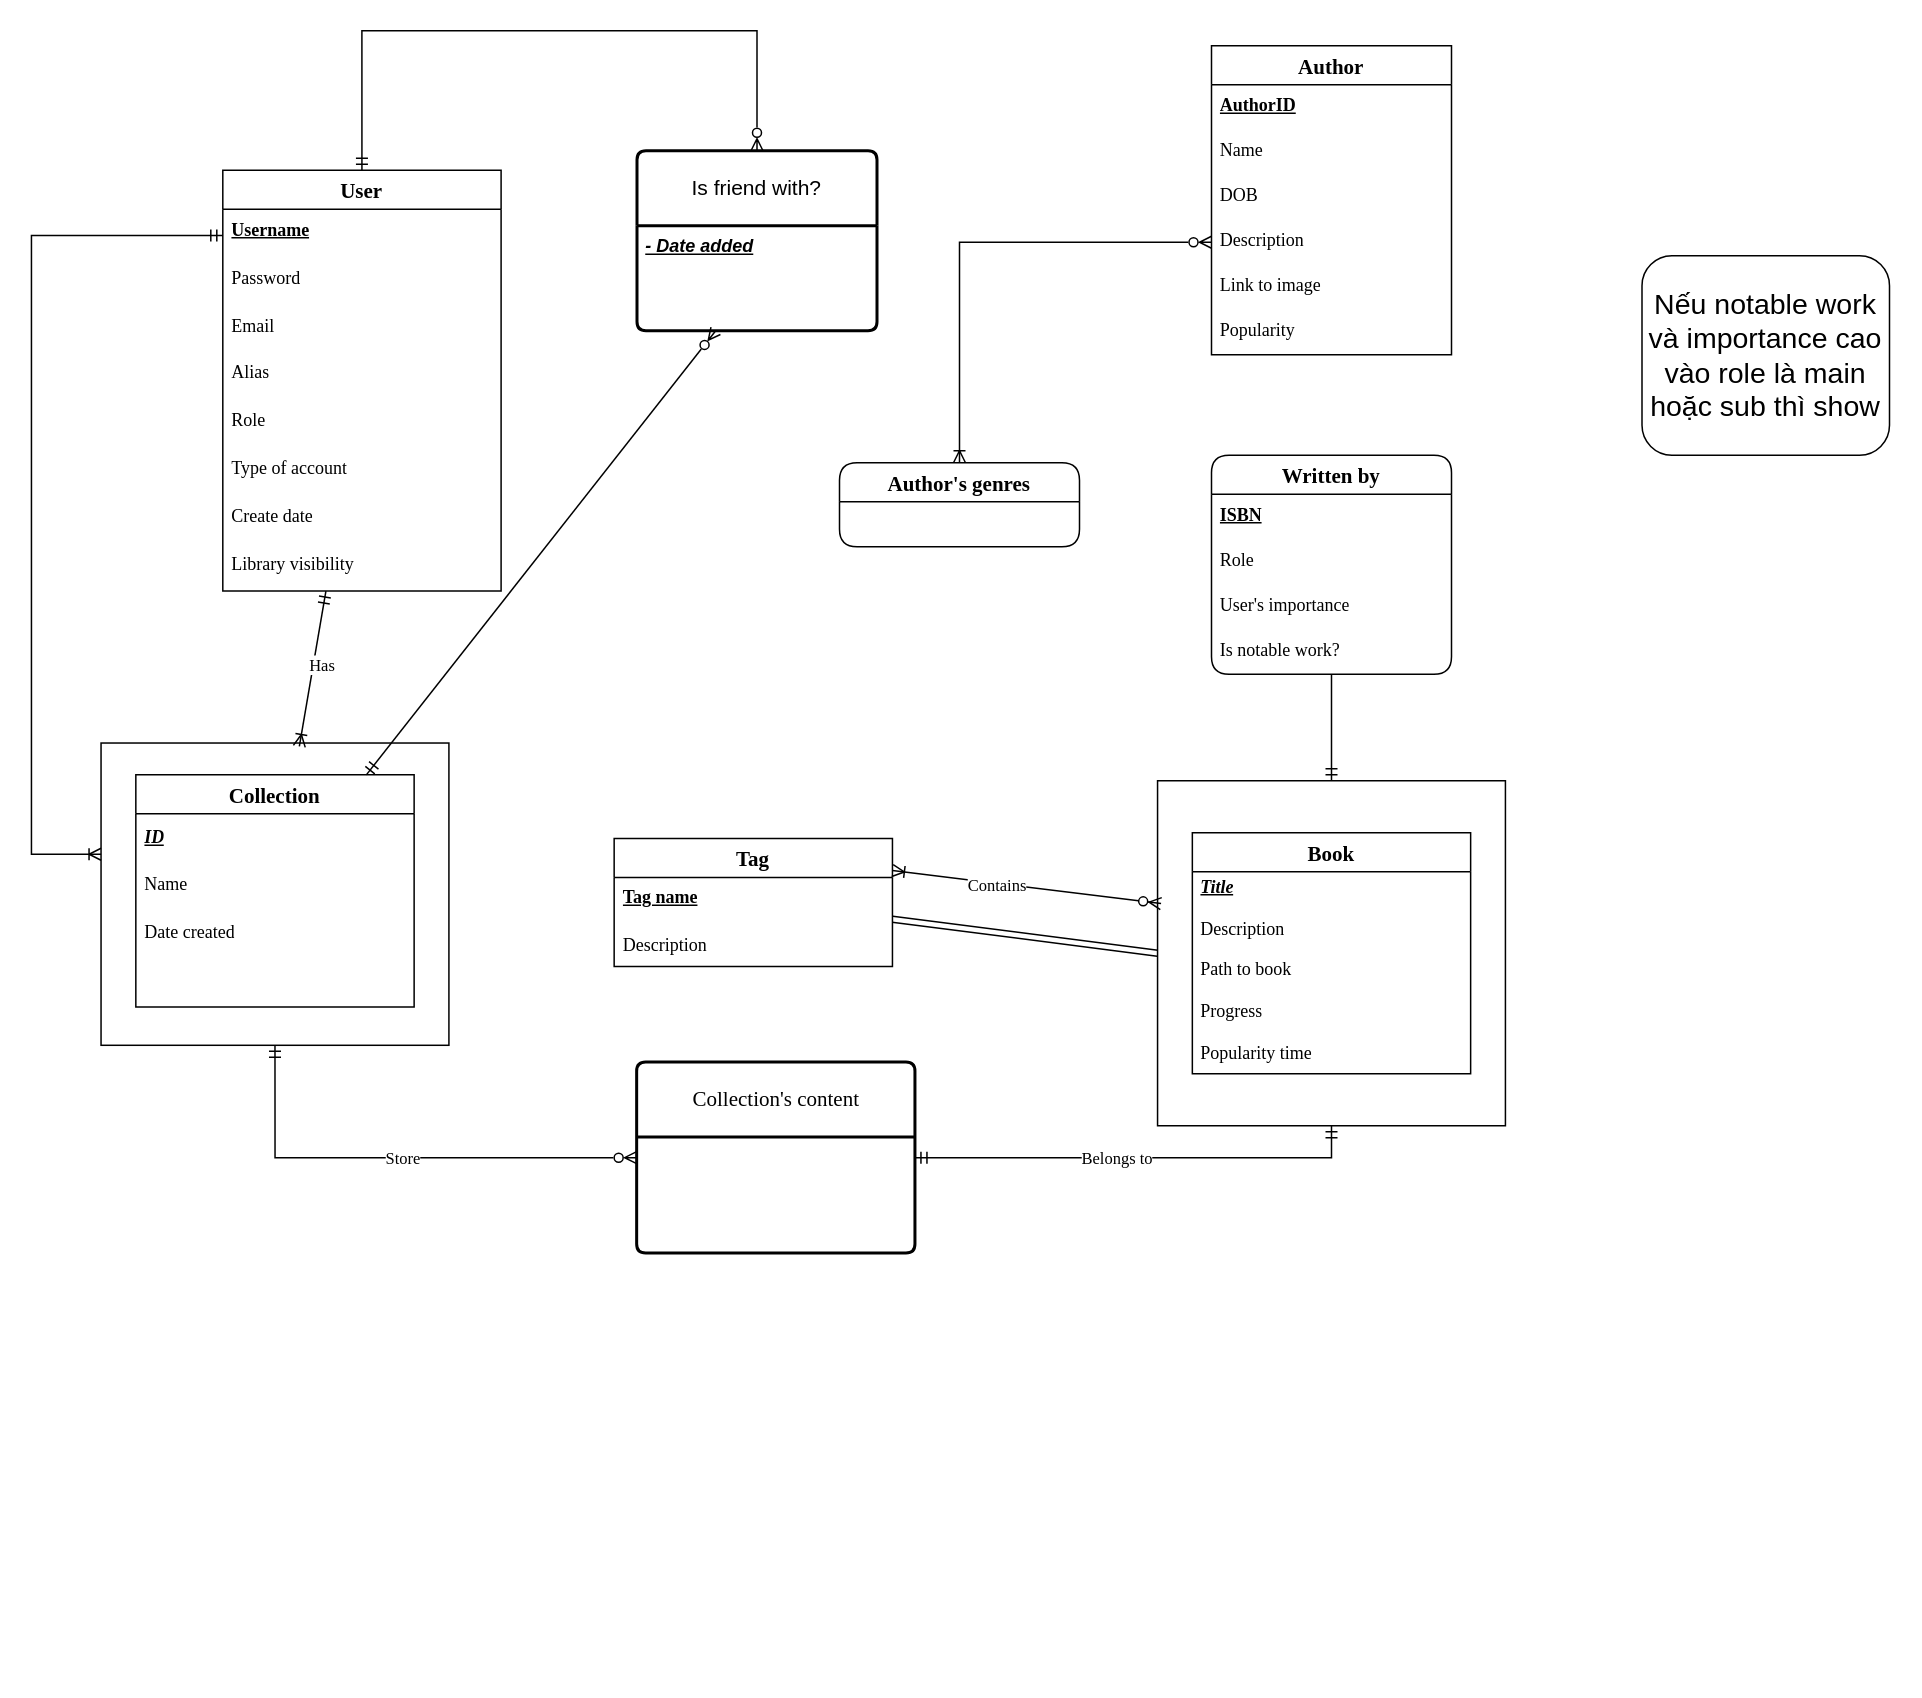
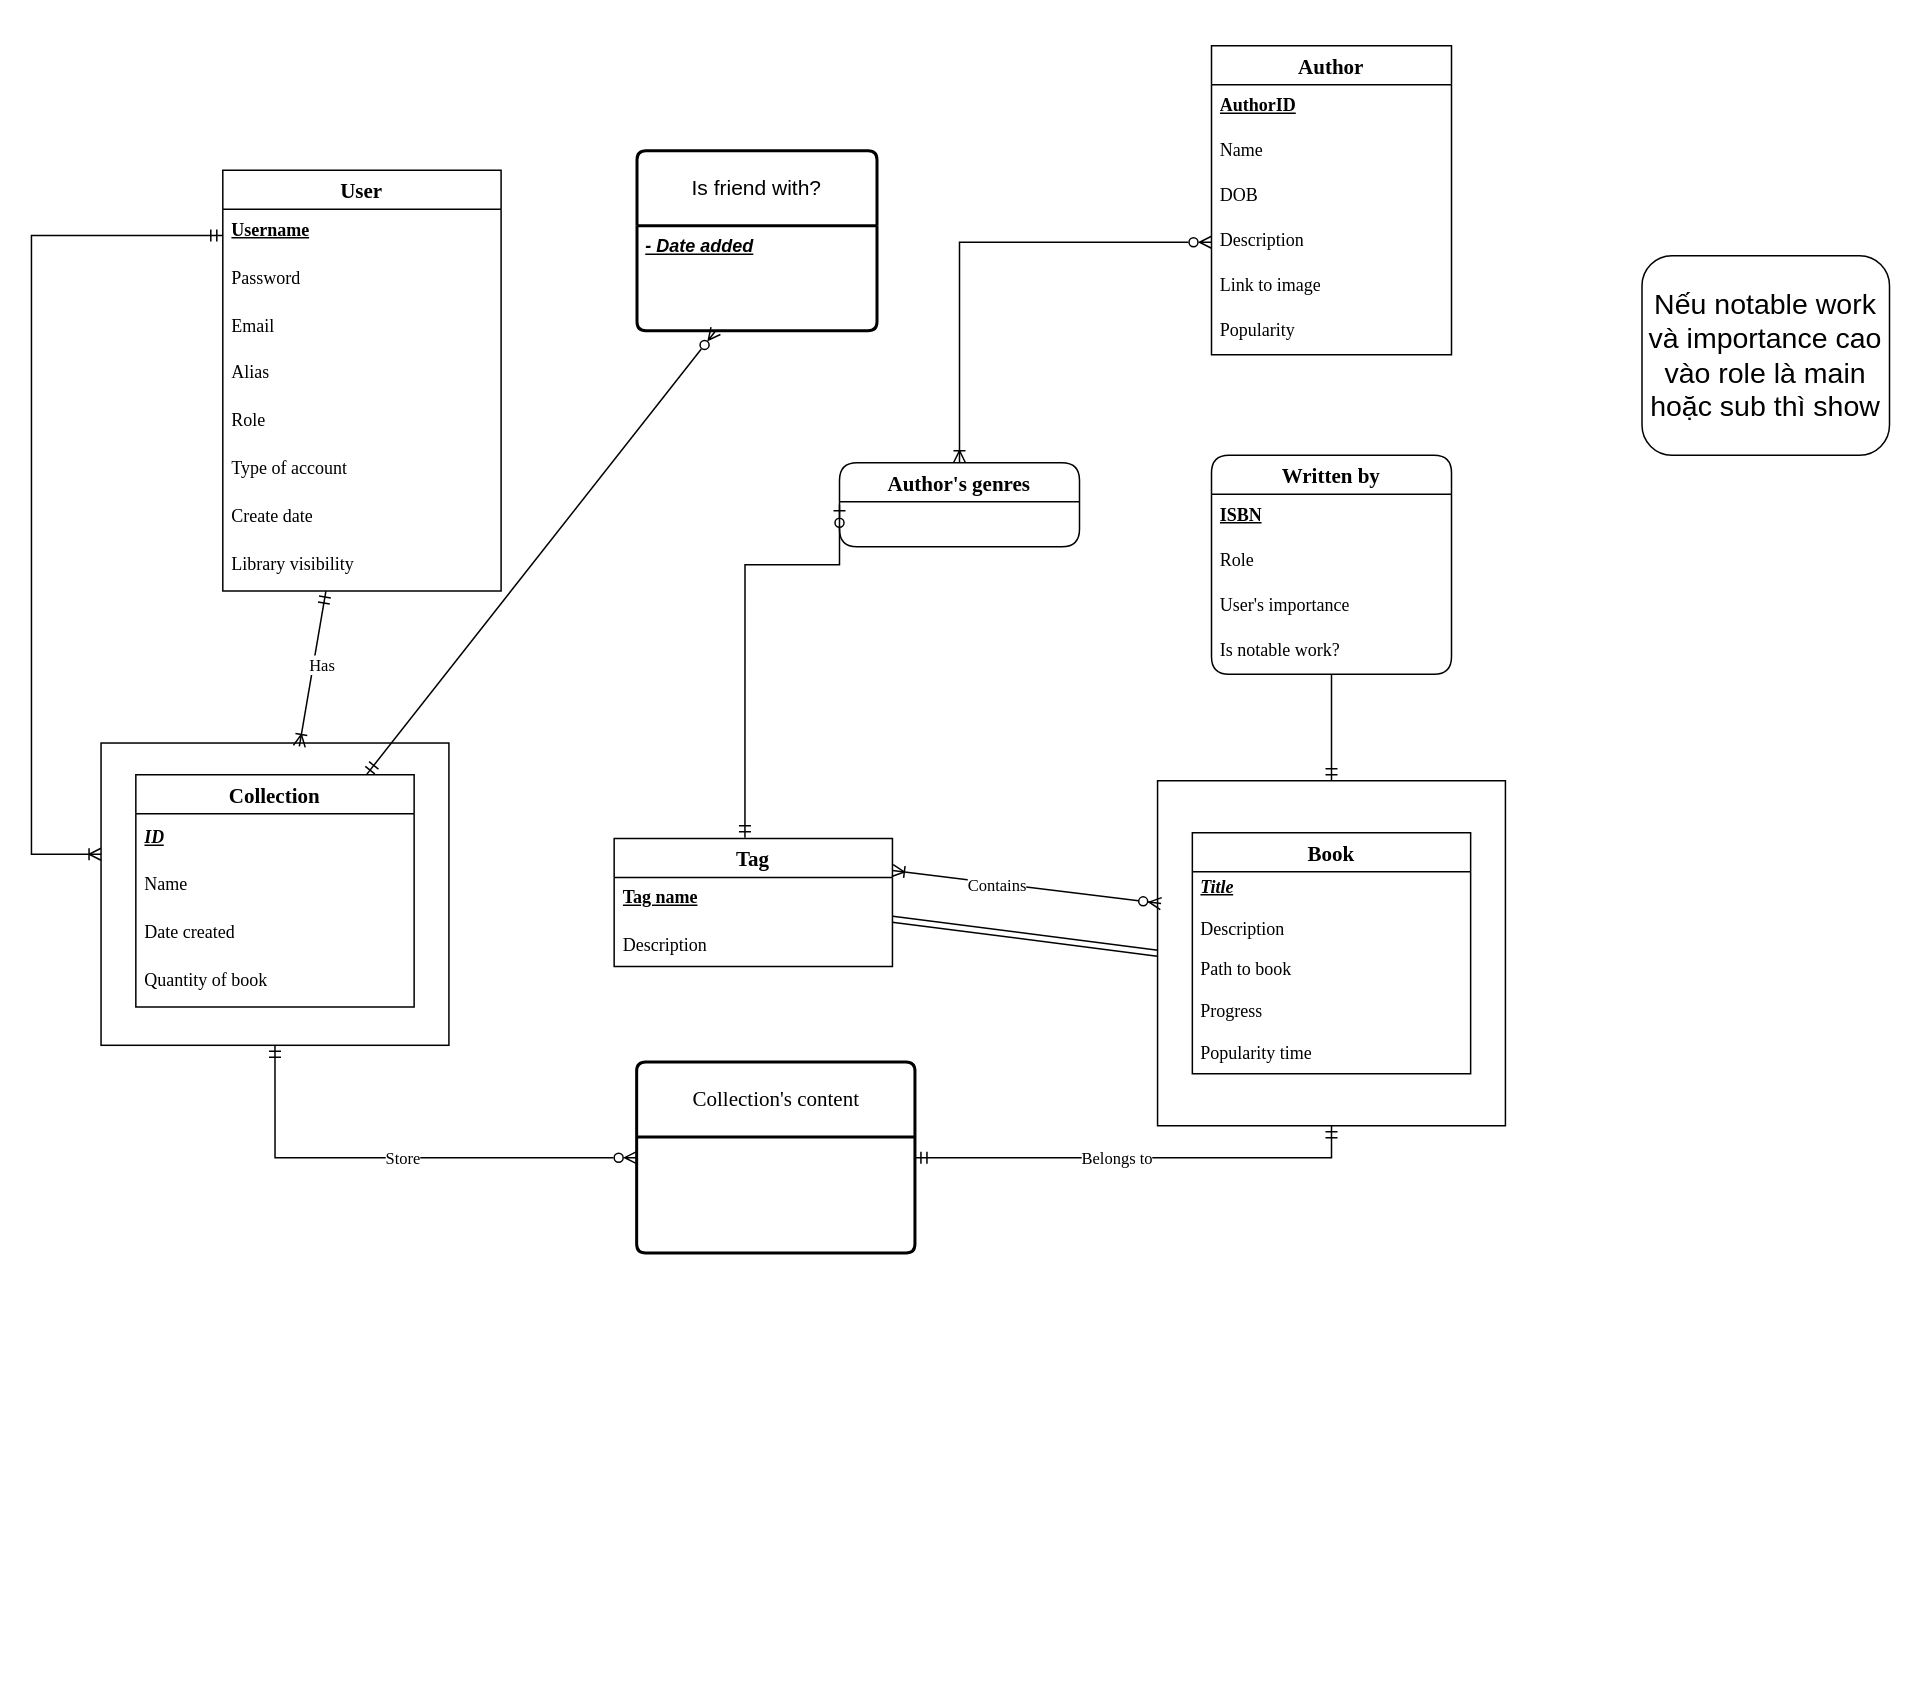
edge "Is friend with?" -- "User": removed
edge "Author's genres" -- "Tag": added
node "Quantity of book": added
